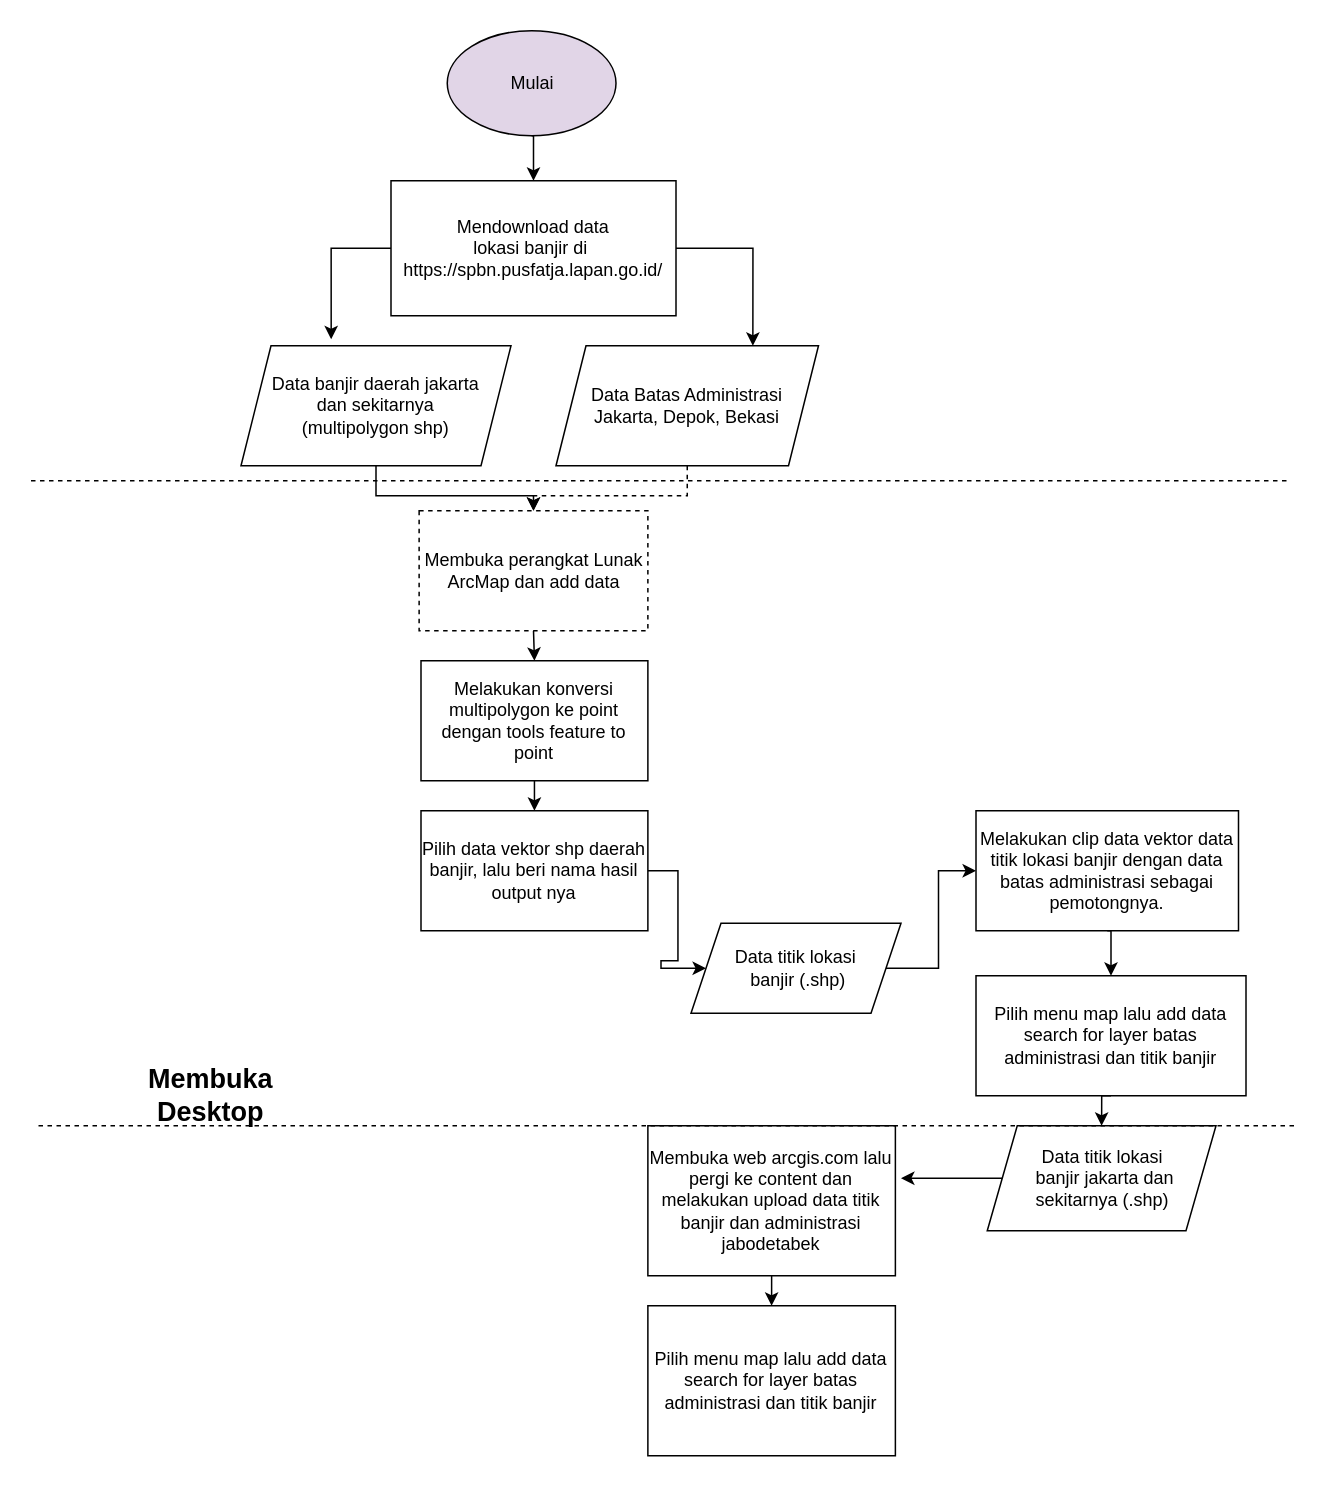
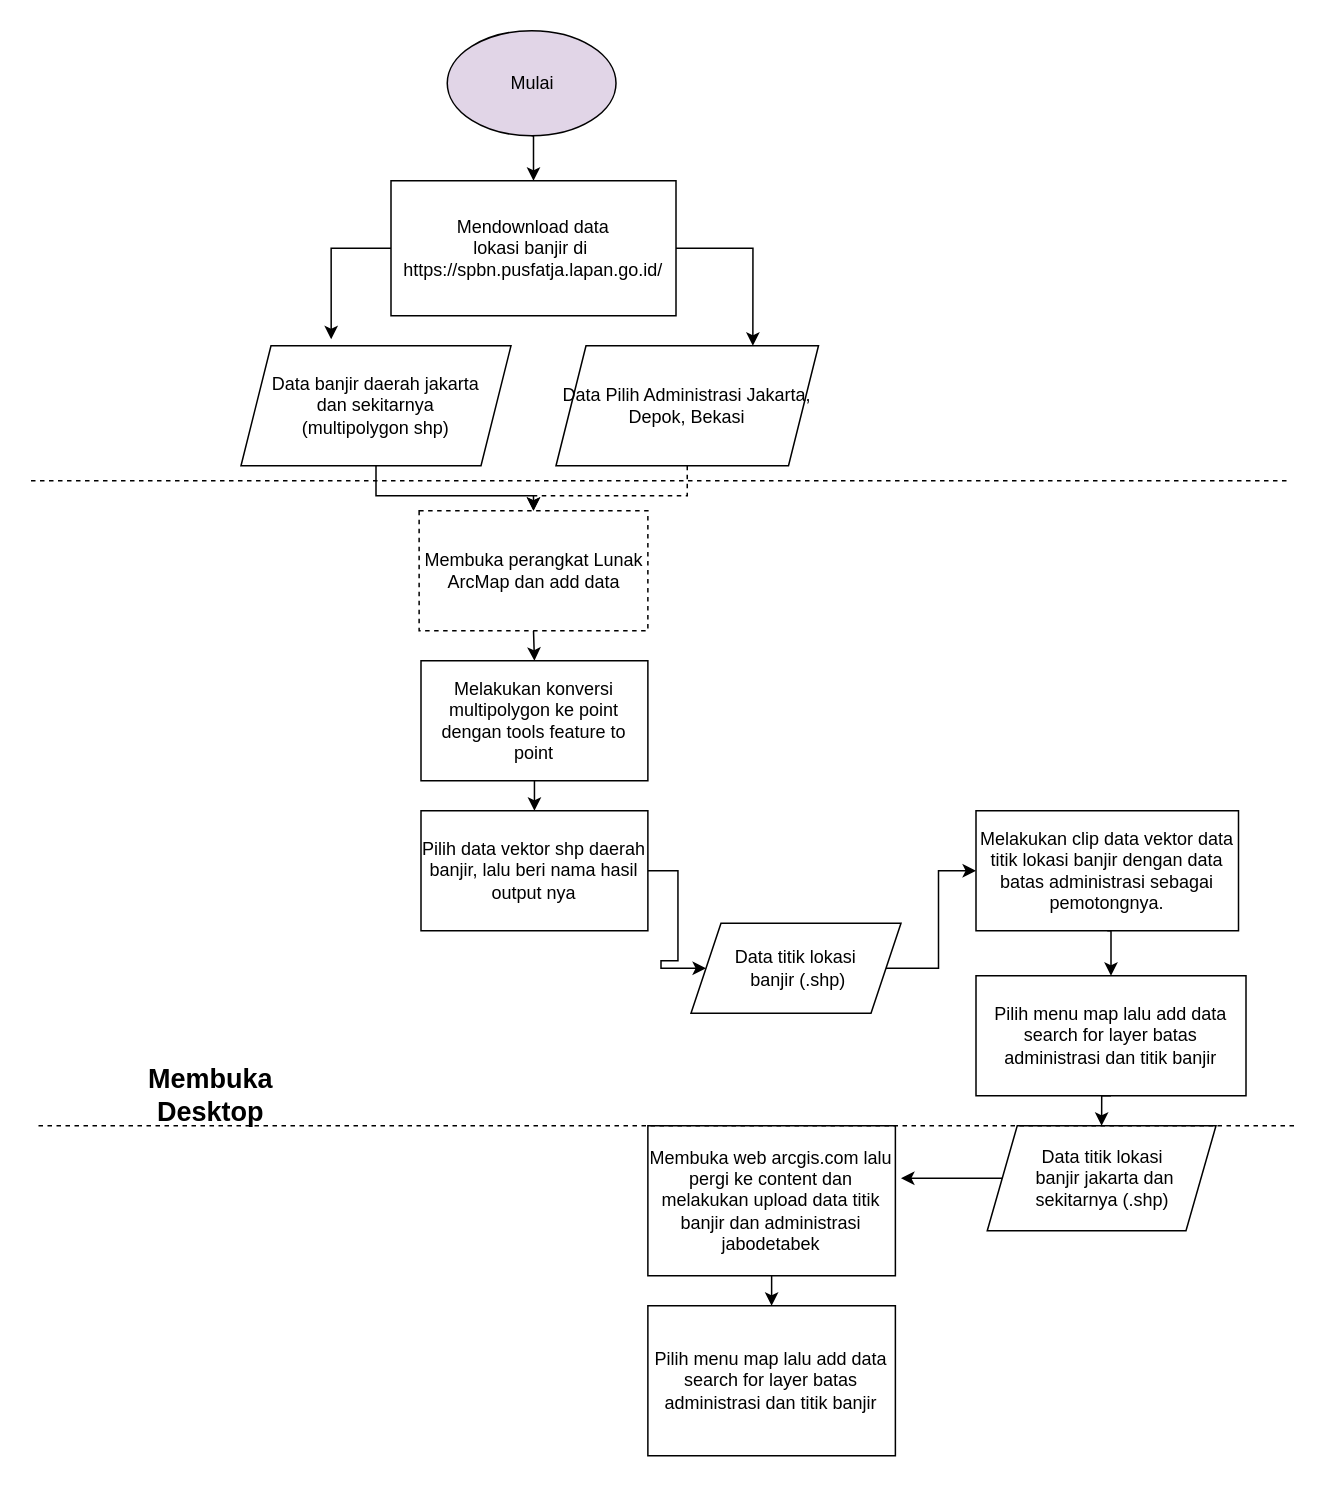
node "Data Batas Administrasi Jakarta, Depok, Bekasi": label "Data Batas Administrasi Jakarta, Depok, Bekasi" -> "Data Pilih Administrasi Jakarta, Depok, Bekasi"
